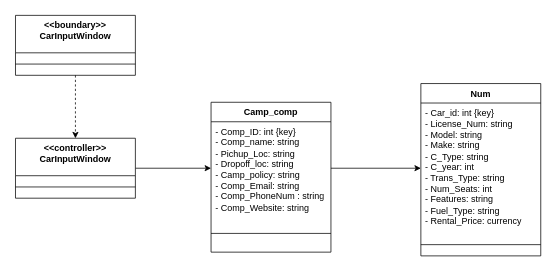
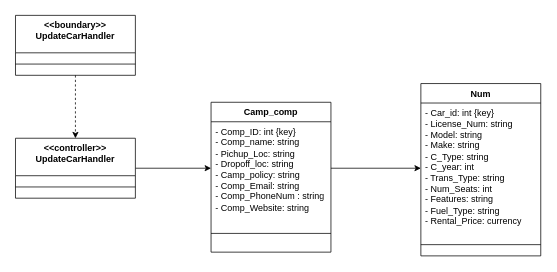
node "<<boundary>> CarInputWindow": label "<<boundary>> CarInputWindow" -> "<<boundary>> UpdateCarHandler"
node "<<controller>> CarInputWindow": label "<<controller>> CarInputWindow" -> "<<controller>> UpdateCarHandler"
